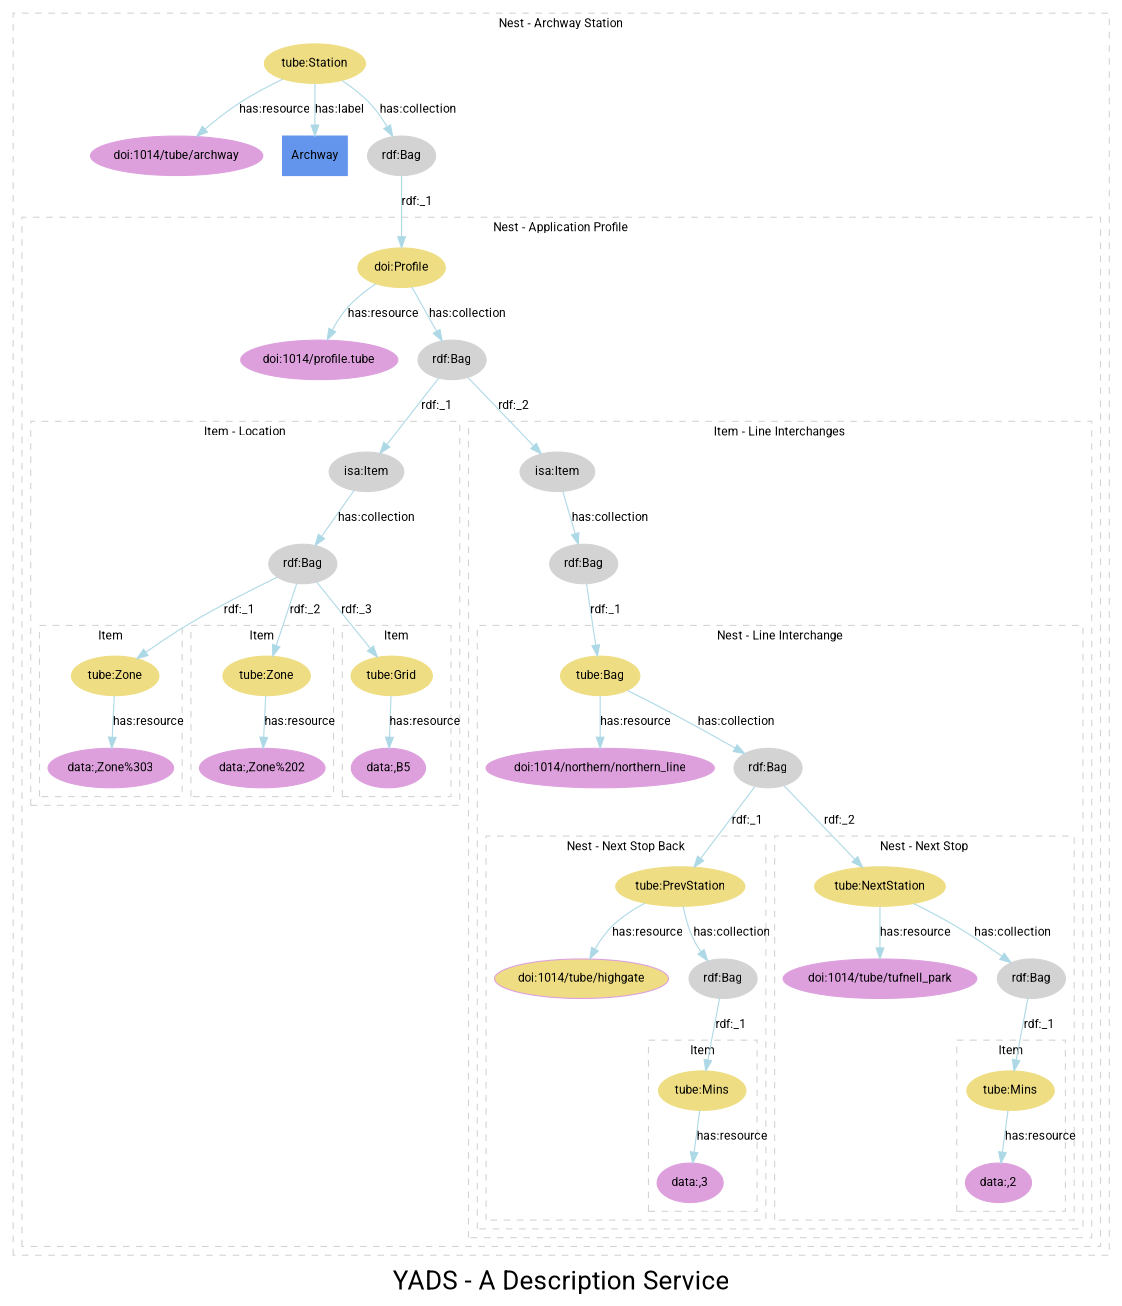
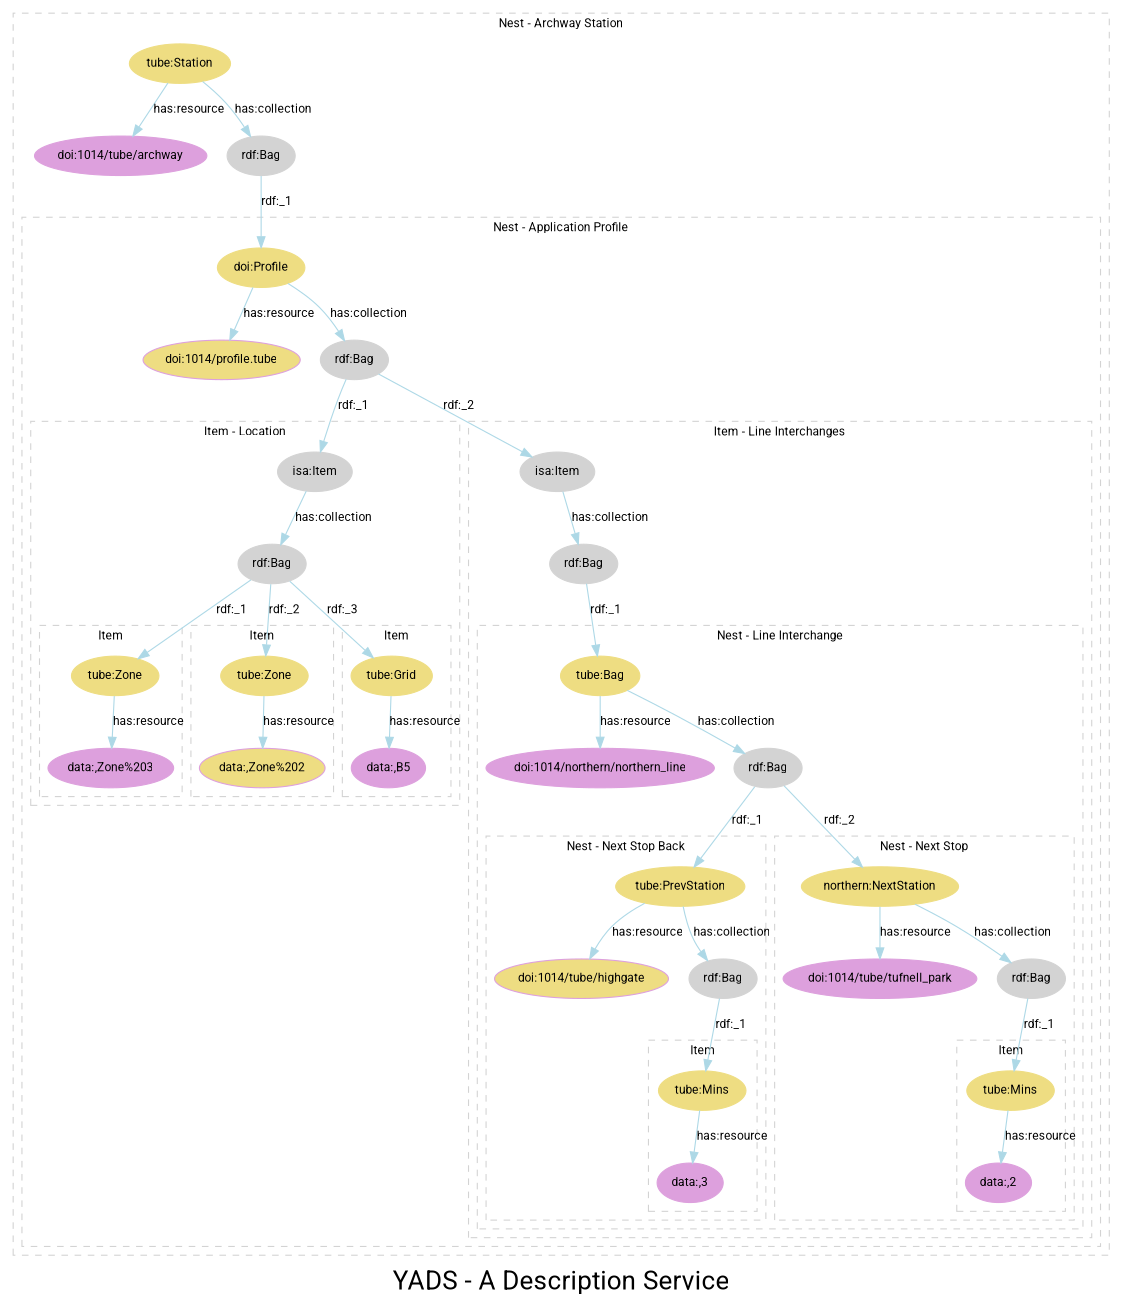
node "Archway": removed
node "doi:1014/profile.tube": fillcolor plum -> lightgoldenrod
node "data:,Zone%303": label "data:,Zone%303" -> "data:,Zone%203"
node "data:,Zone%202": fillcolor plum -> lightgoldenrod
node "tube:NextStation": label "tube:NextStation" -> "northern:NextStation"
